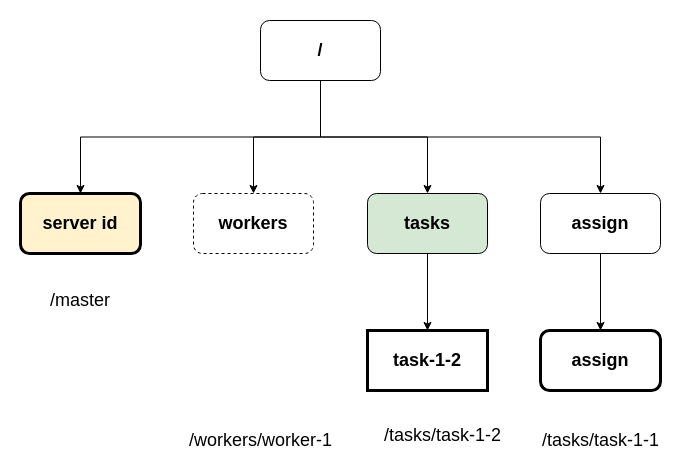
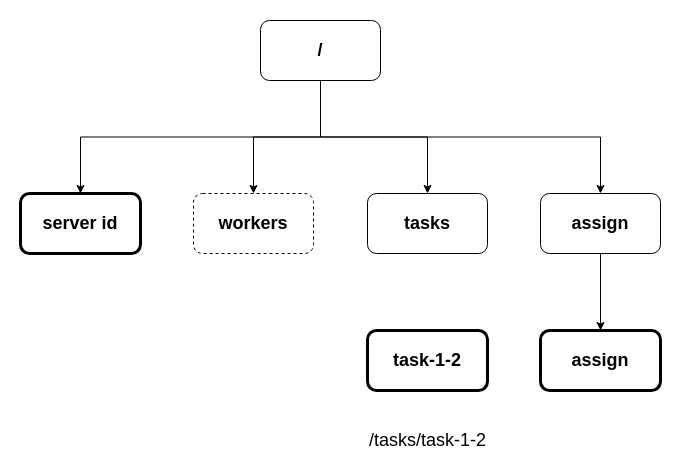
node "server id": fillcolor #fff2cc -> #ffffff
node "tasks": fillcolor #d5e8d4 -> #ffffff
edge "tasks" -> "task-1-2": removed
node "/master": removed
node "task-1-2": shape rectangle -> rounded rectangle
node "/tasks/task-1-2": moved (443, 436) -> (428, 441)
node "/workers/worker-1": removed
node "/tasks/task-1-1": removed
